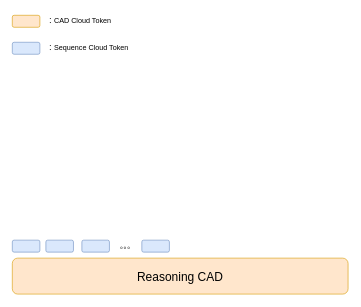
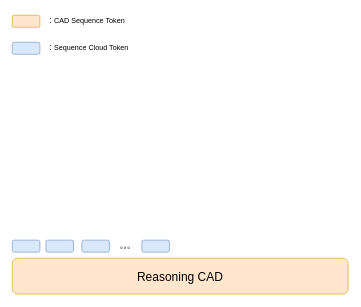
node "：CAD Cloud Token": label "：CAD Cloud Token" -> "：CAD Sequence Token"
